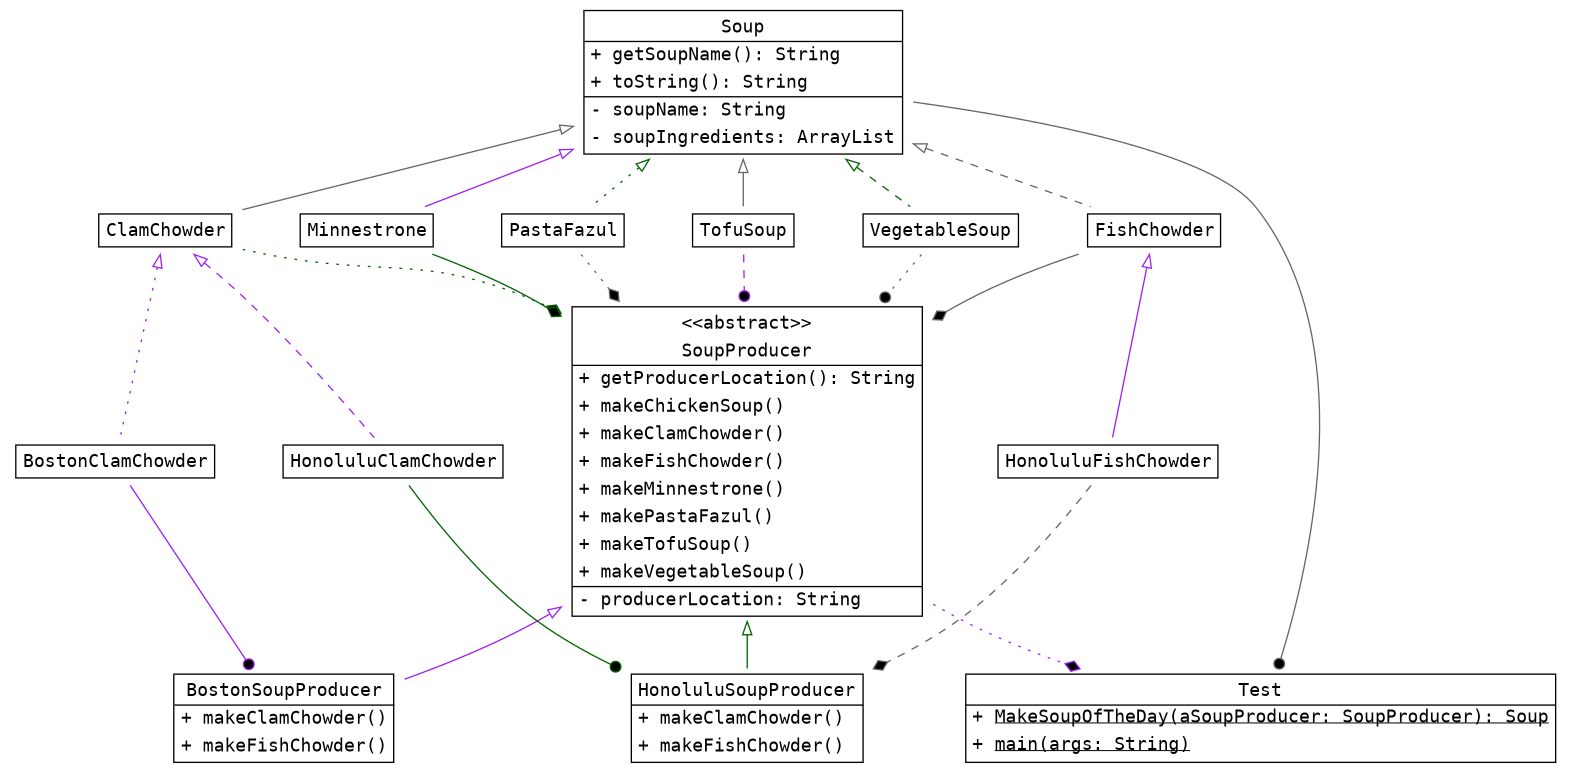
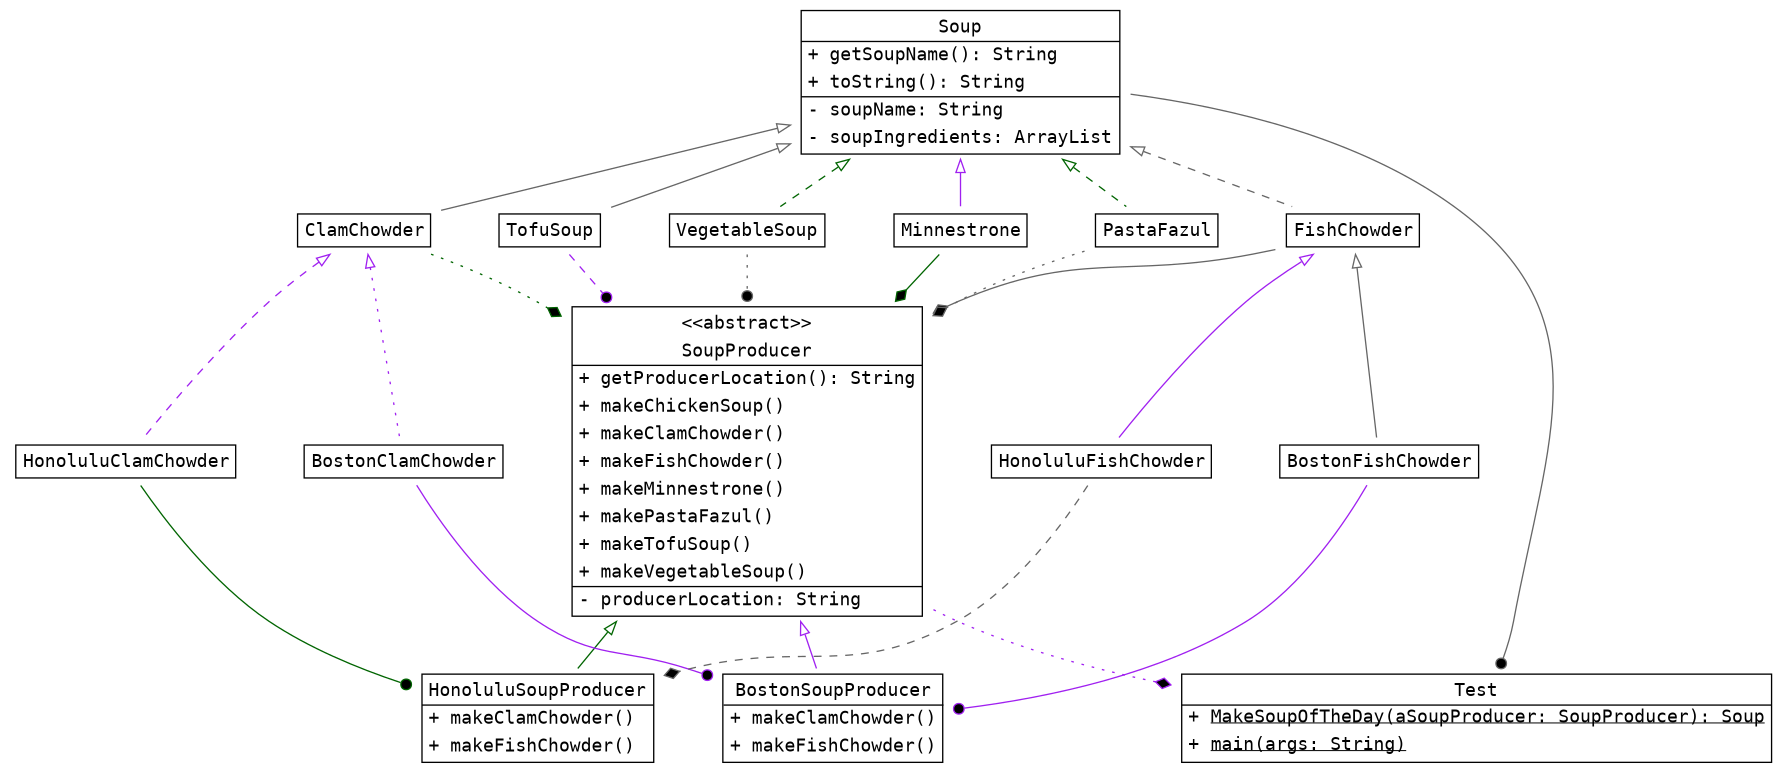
edge "Soup" -- "PastaFazul": style dotted -> dashed
node "BostonFishChowder": added
